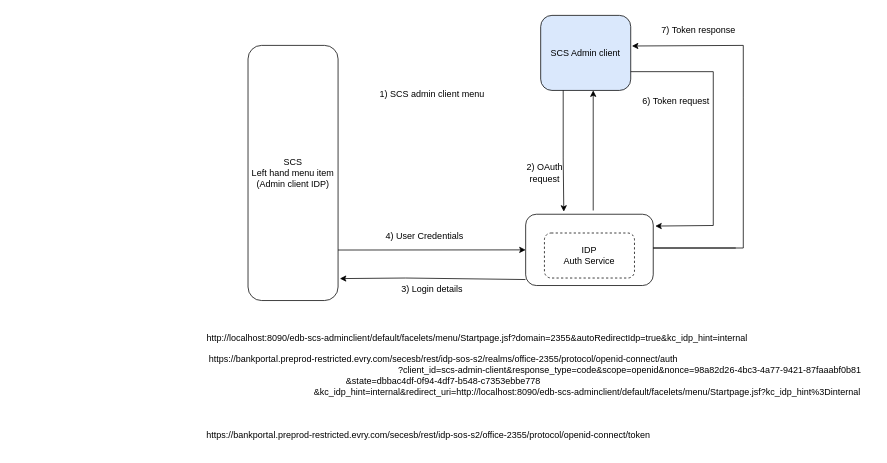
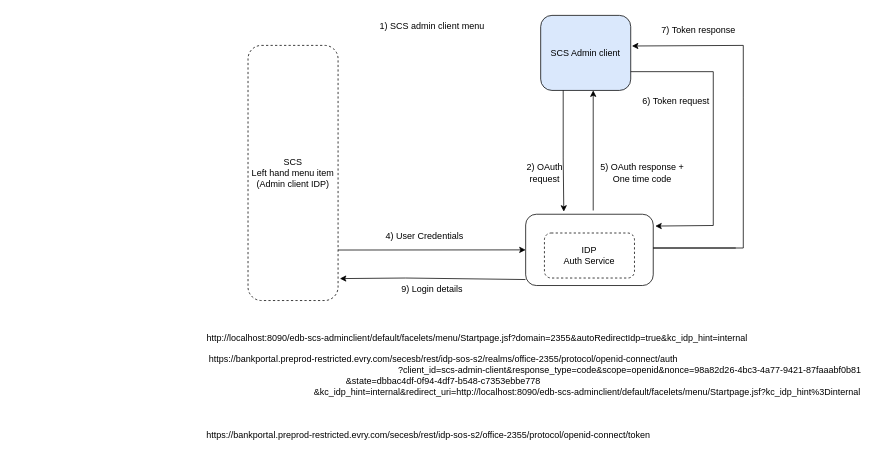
node "1) SCS admin client menu": moved (432, 94) -> (432, 27)
node "SCS Left hand menu item (Admin client IDP)": style solid -> dashed
node "5) OAuth response + One time code": added
node "3) Login details": label "3) Login details" -> "9) Login details"
